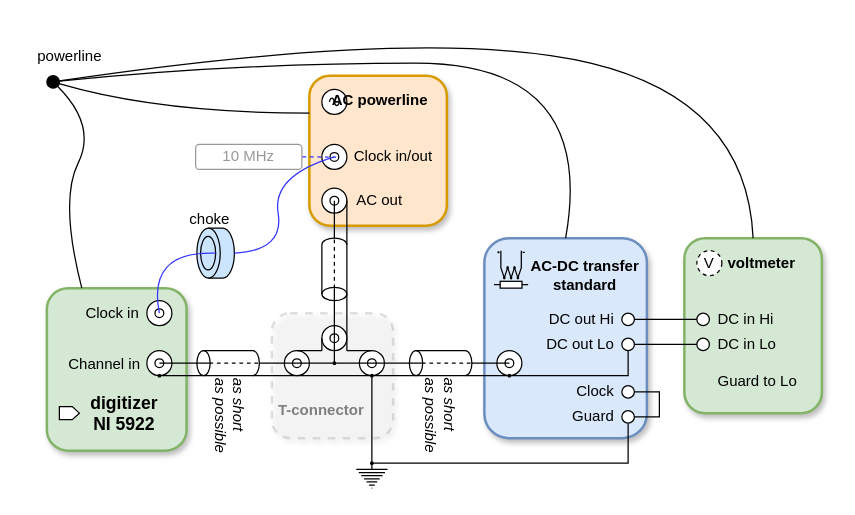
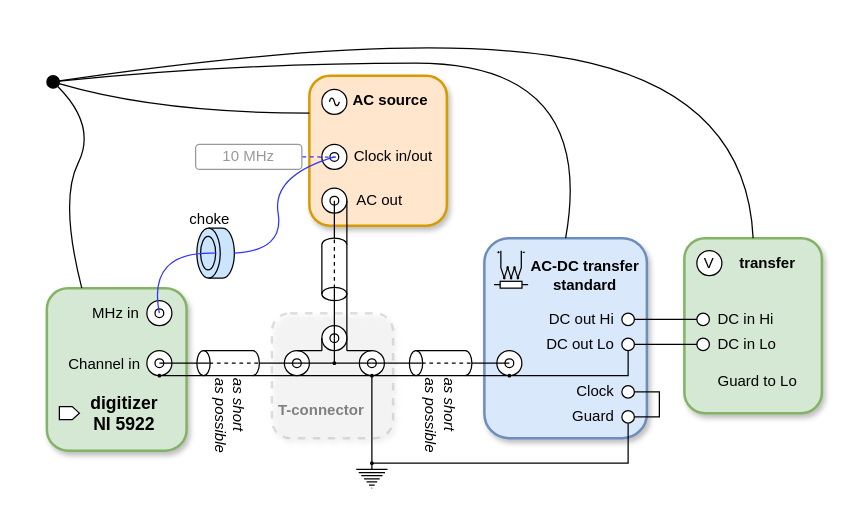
node "powerline": removed
node "AC powerline": label "AC powerline" -> "AC source"
node "V": style dashed -> solid
node "voltmeter": label "voltmeter" -> "transfer"
node "Clock in": label "Clock in" -> "MHz in"
